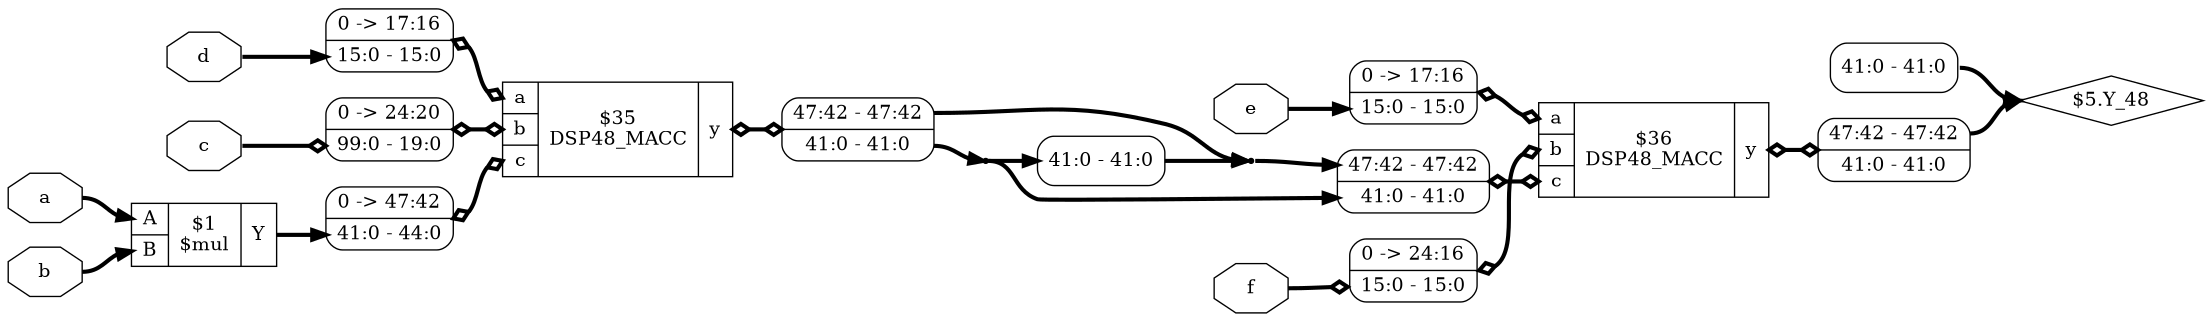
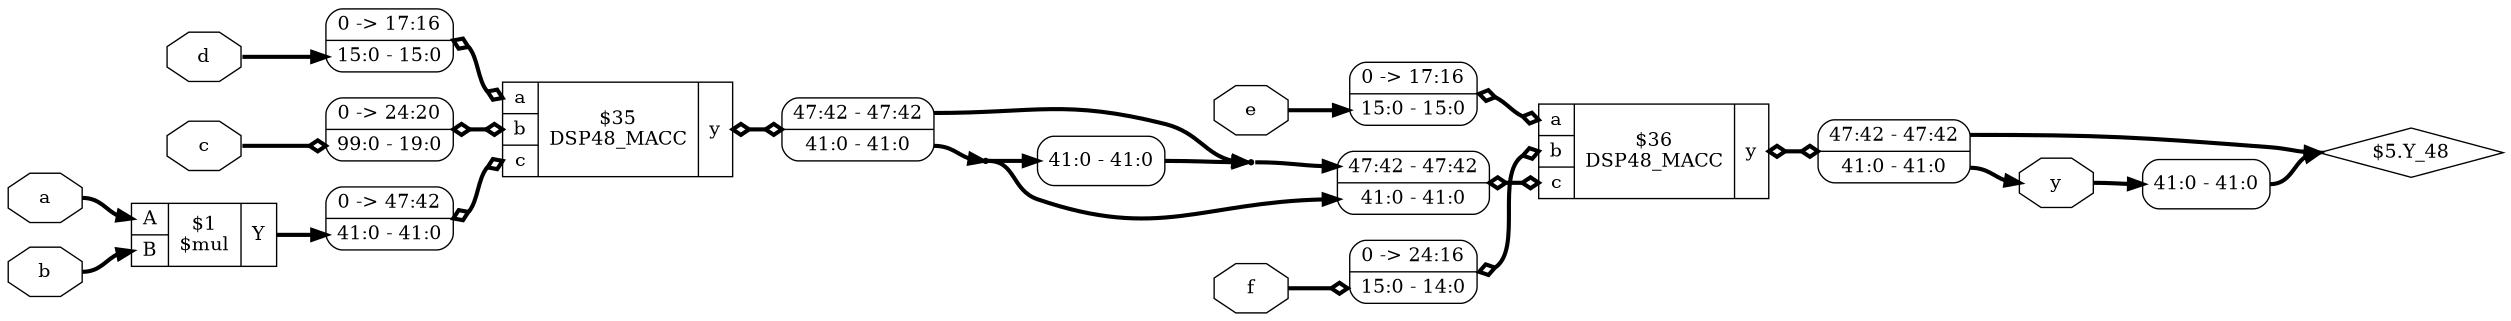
node "y": added
node "0 -> 47:42": text "41:0 - 44:0" -> "41:0 - 41:0"
node "0 -> 24:16": text "15:0 - 15:0" -> "15:0 - 14:0"
